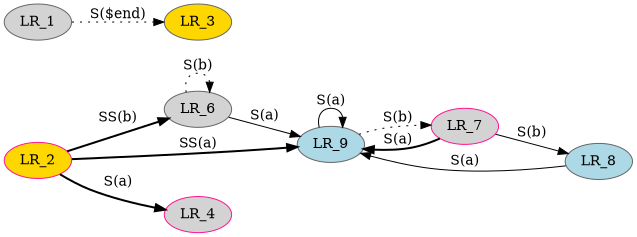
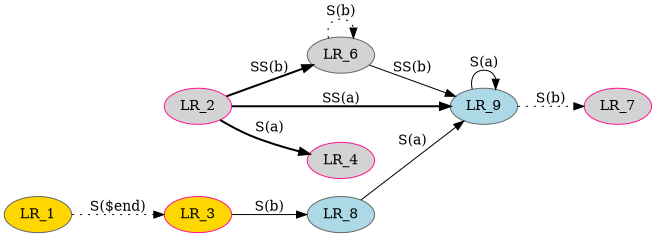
node "LR_1": fillcolor lightgrey -> gold
node "LR_3": color gray40 -> deeppink
edge "LR_6" -> "LR_9": label "S(a)" -> "SS(b)"
edge "LR_7" -> "LR_8": now "LR_3" -> "LR_8"
edge "LR_7" -> "LR_9": removed, label "S(a)"
node "LR_2": fillcolor gold -> lightgrey
